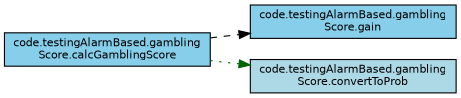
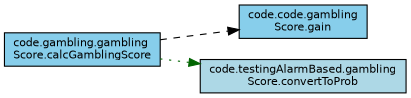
node "code.testingAlarmBased.gambling Score.gain": label "code.testingAlarmBased.gambling Score.gain" -> "code.code.gambling Score.gain"
node "code.testingAlarmBased.gambling Score.calcGamblingScore": label "code.testingAlarmBased.gambling Score.calcGamblingScore" -> "code.gambling.gambling Score.calcGamblingScore"
